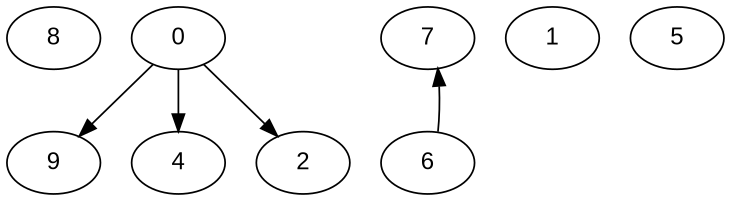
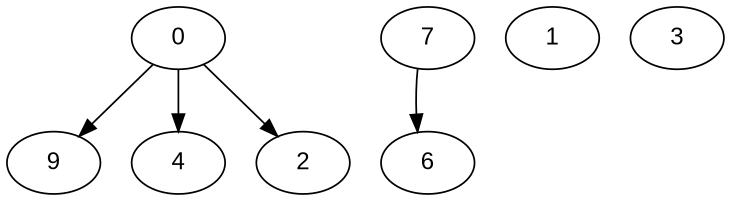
node "8": removed
node "5": label "5" -> "3"
edge "6" -> "7": reversed
